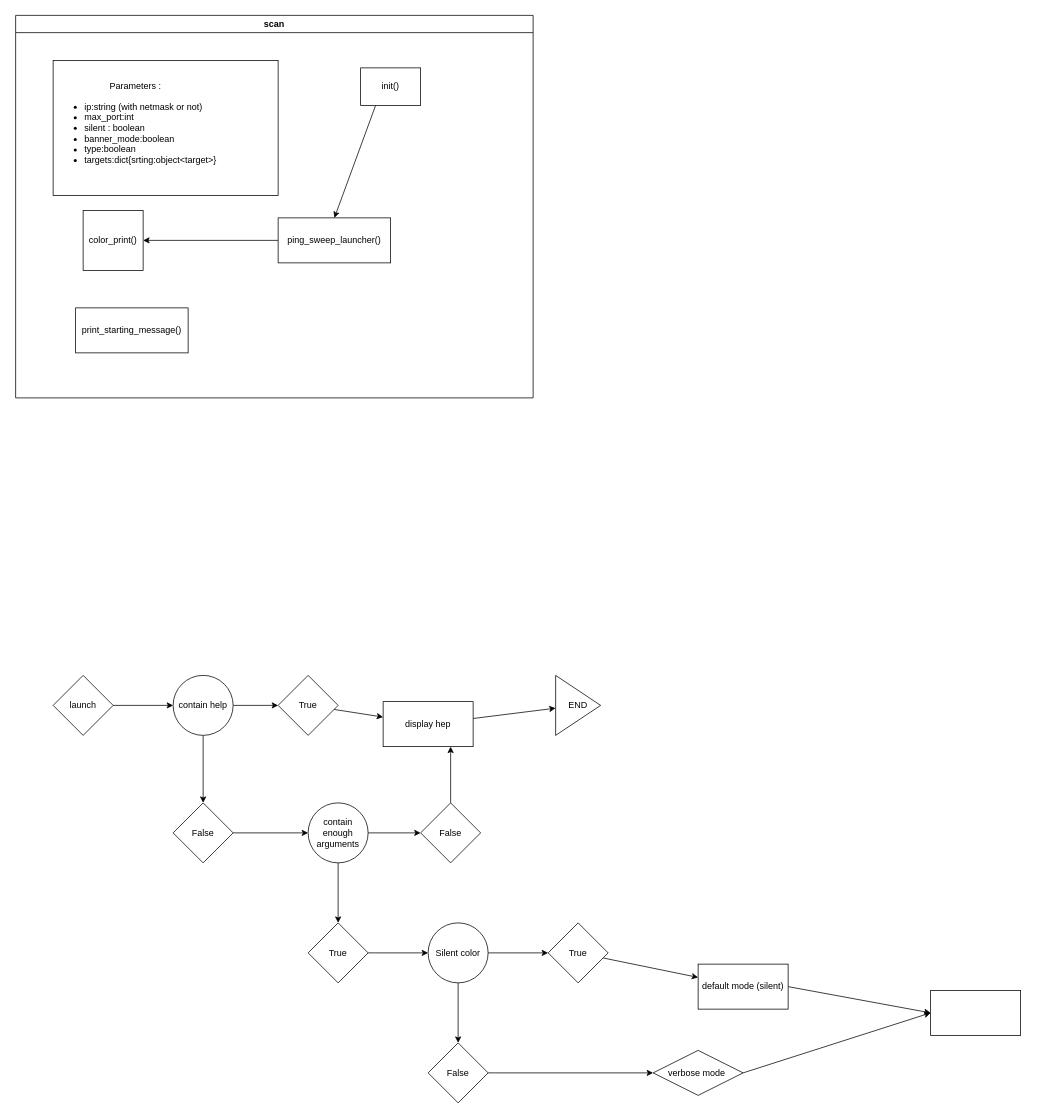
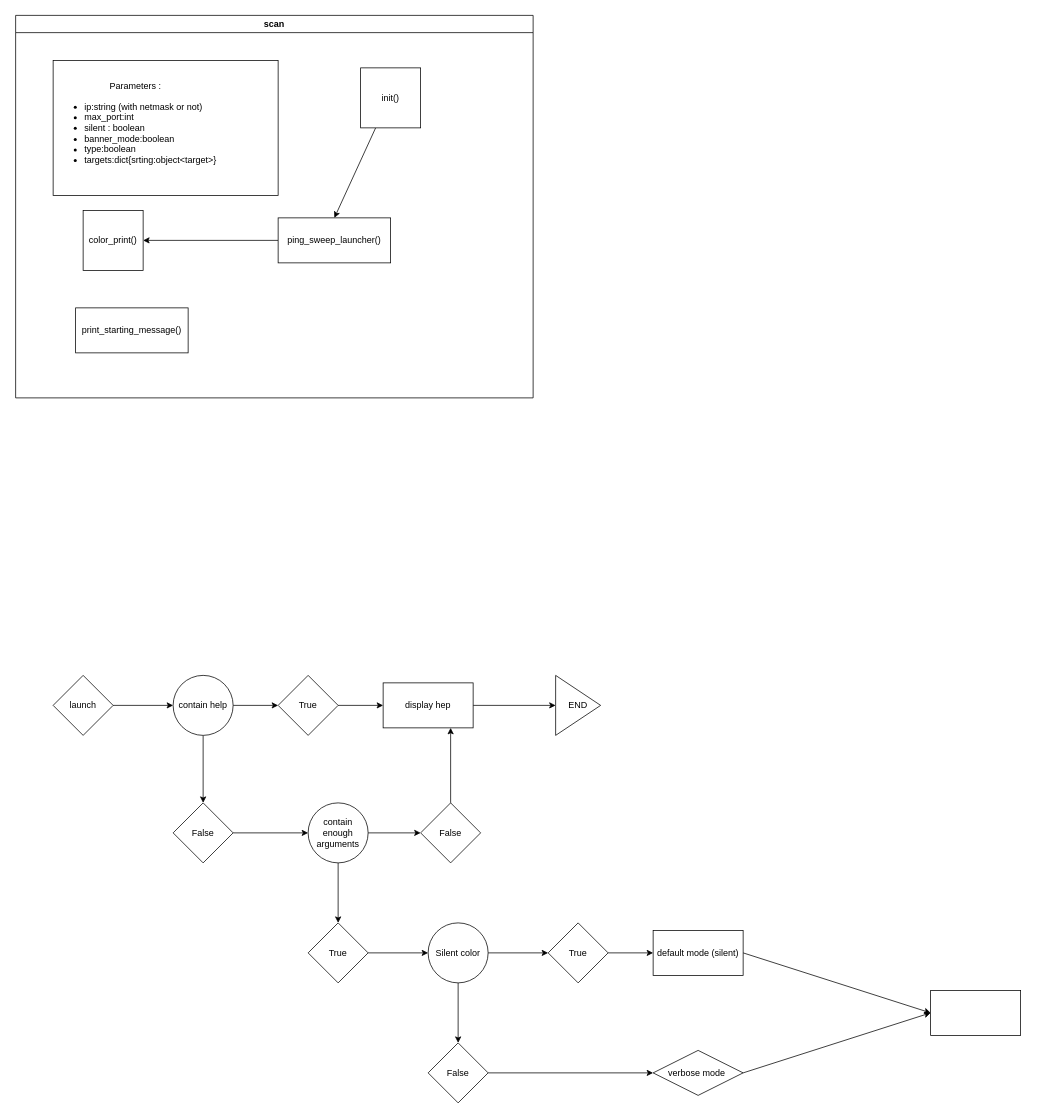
node "init()": size 60x38 -> 60x60
node "display hep": moved (428, 724) -> (428, 705)
node "default mode (silent)": moved (743, 987) -> (698, 953)
